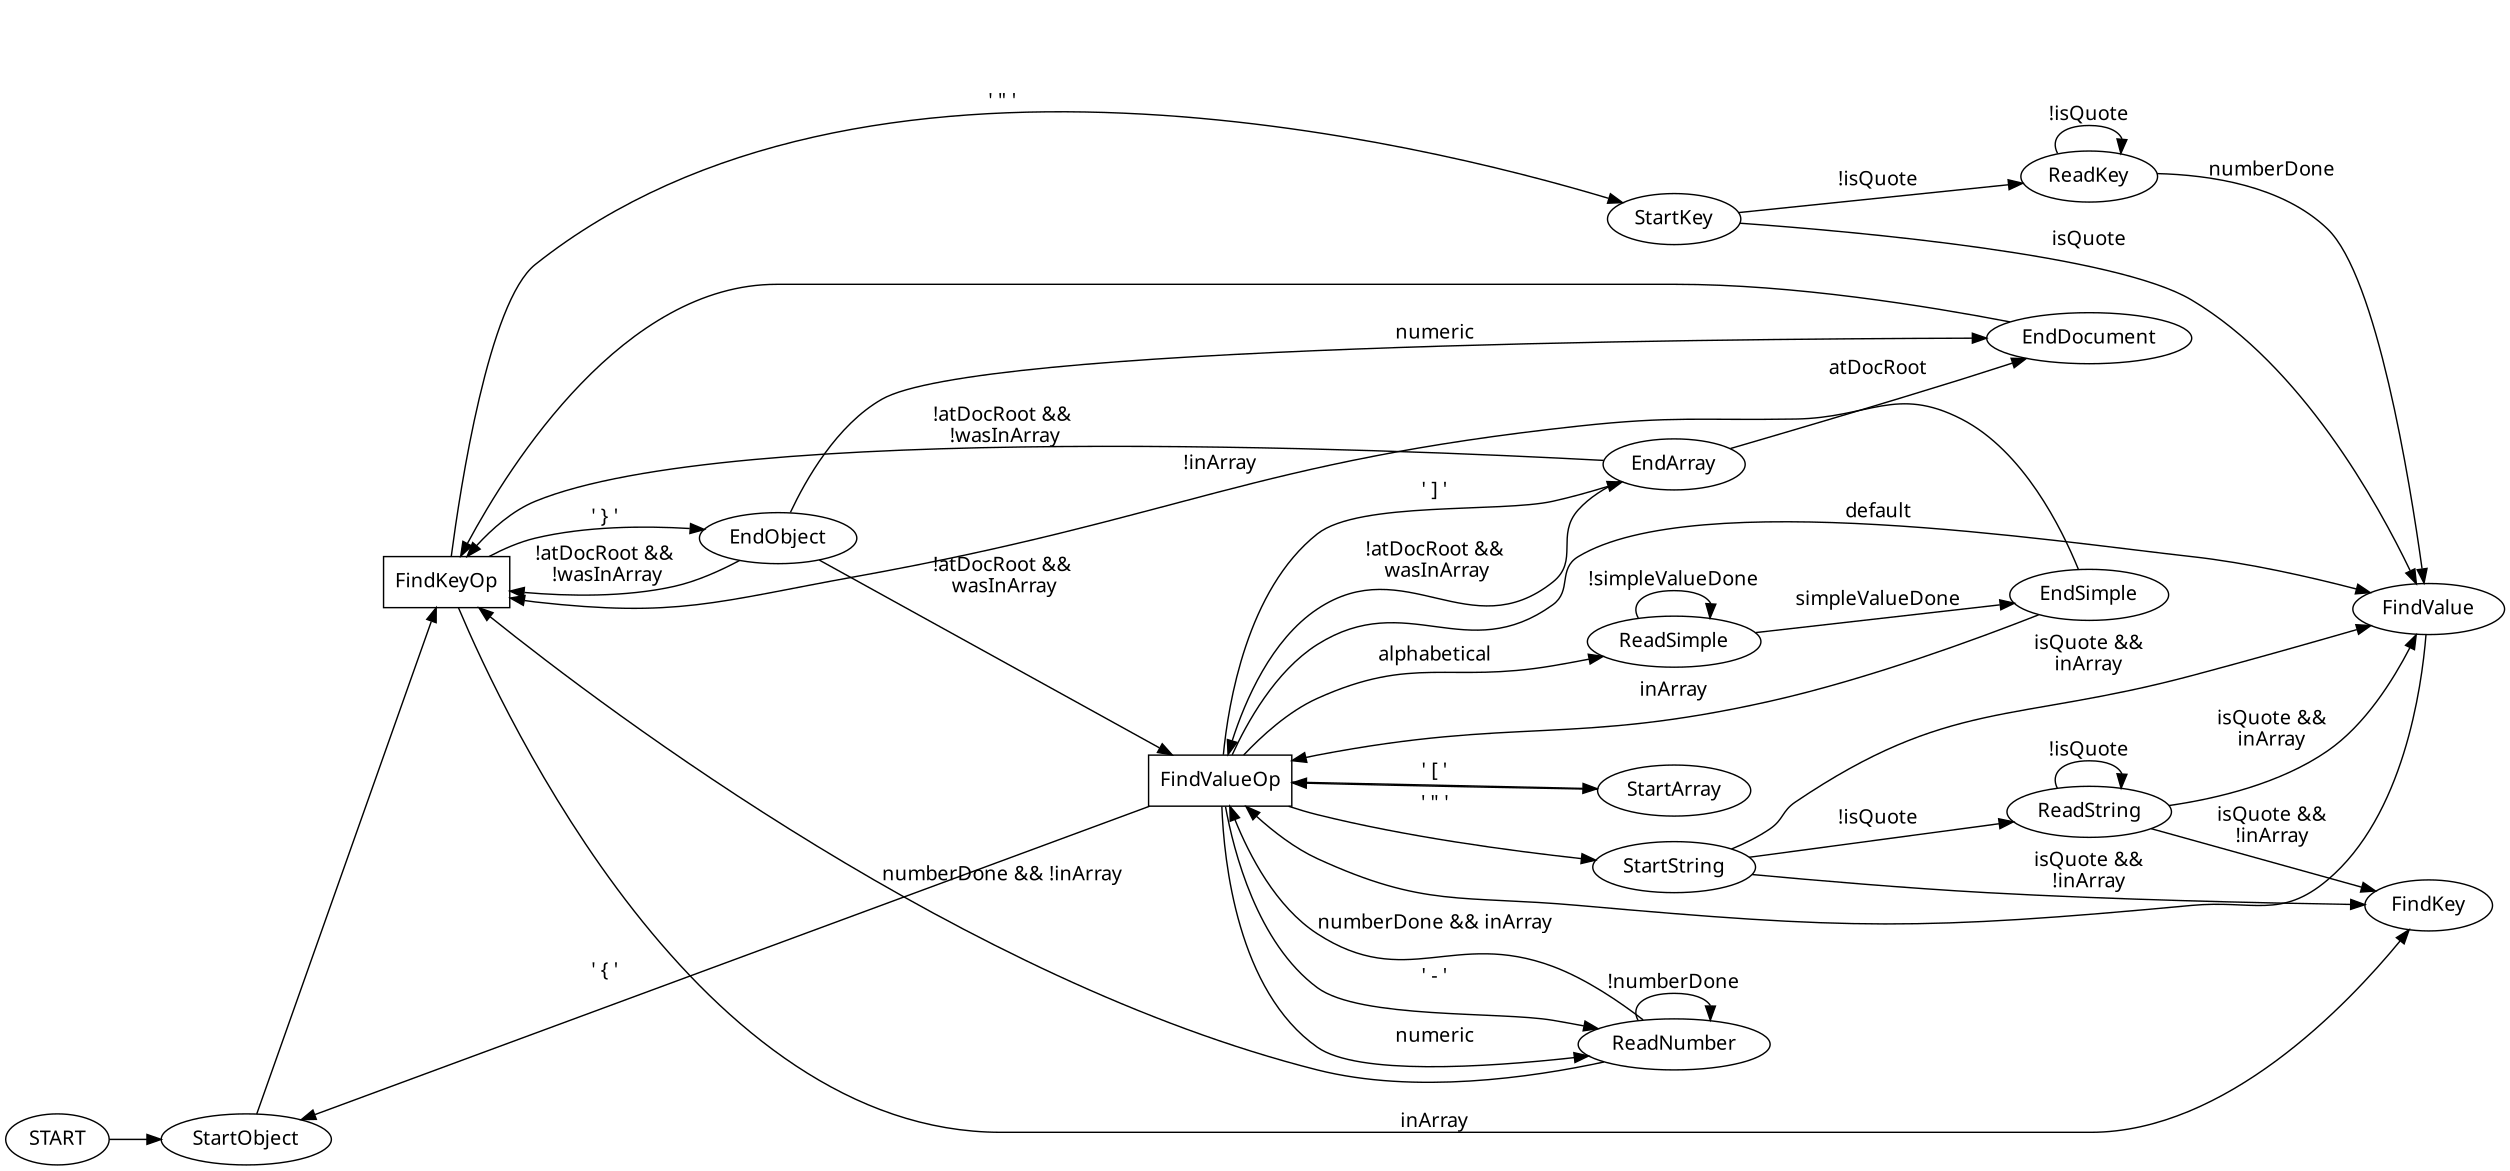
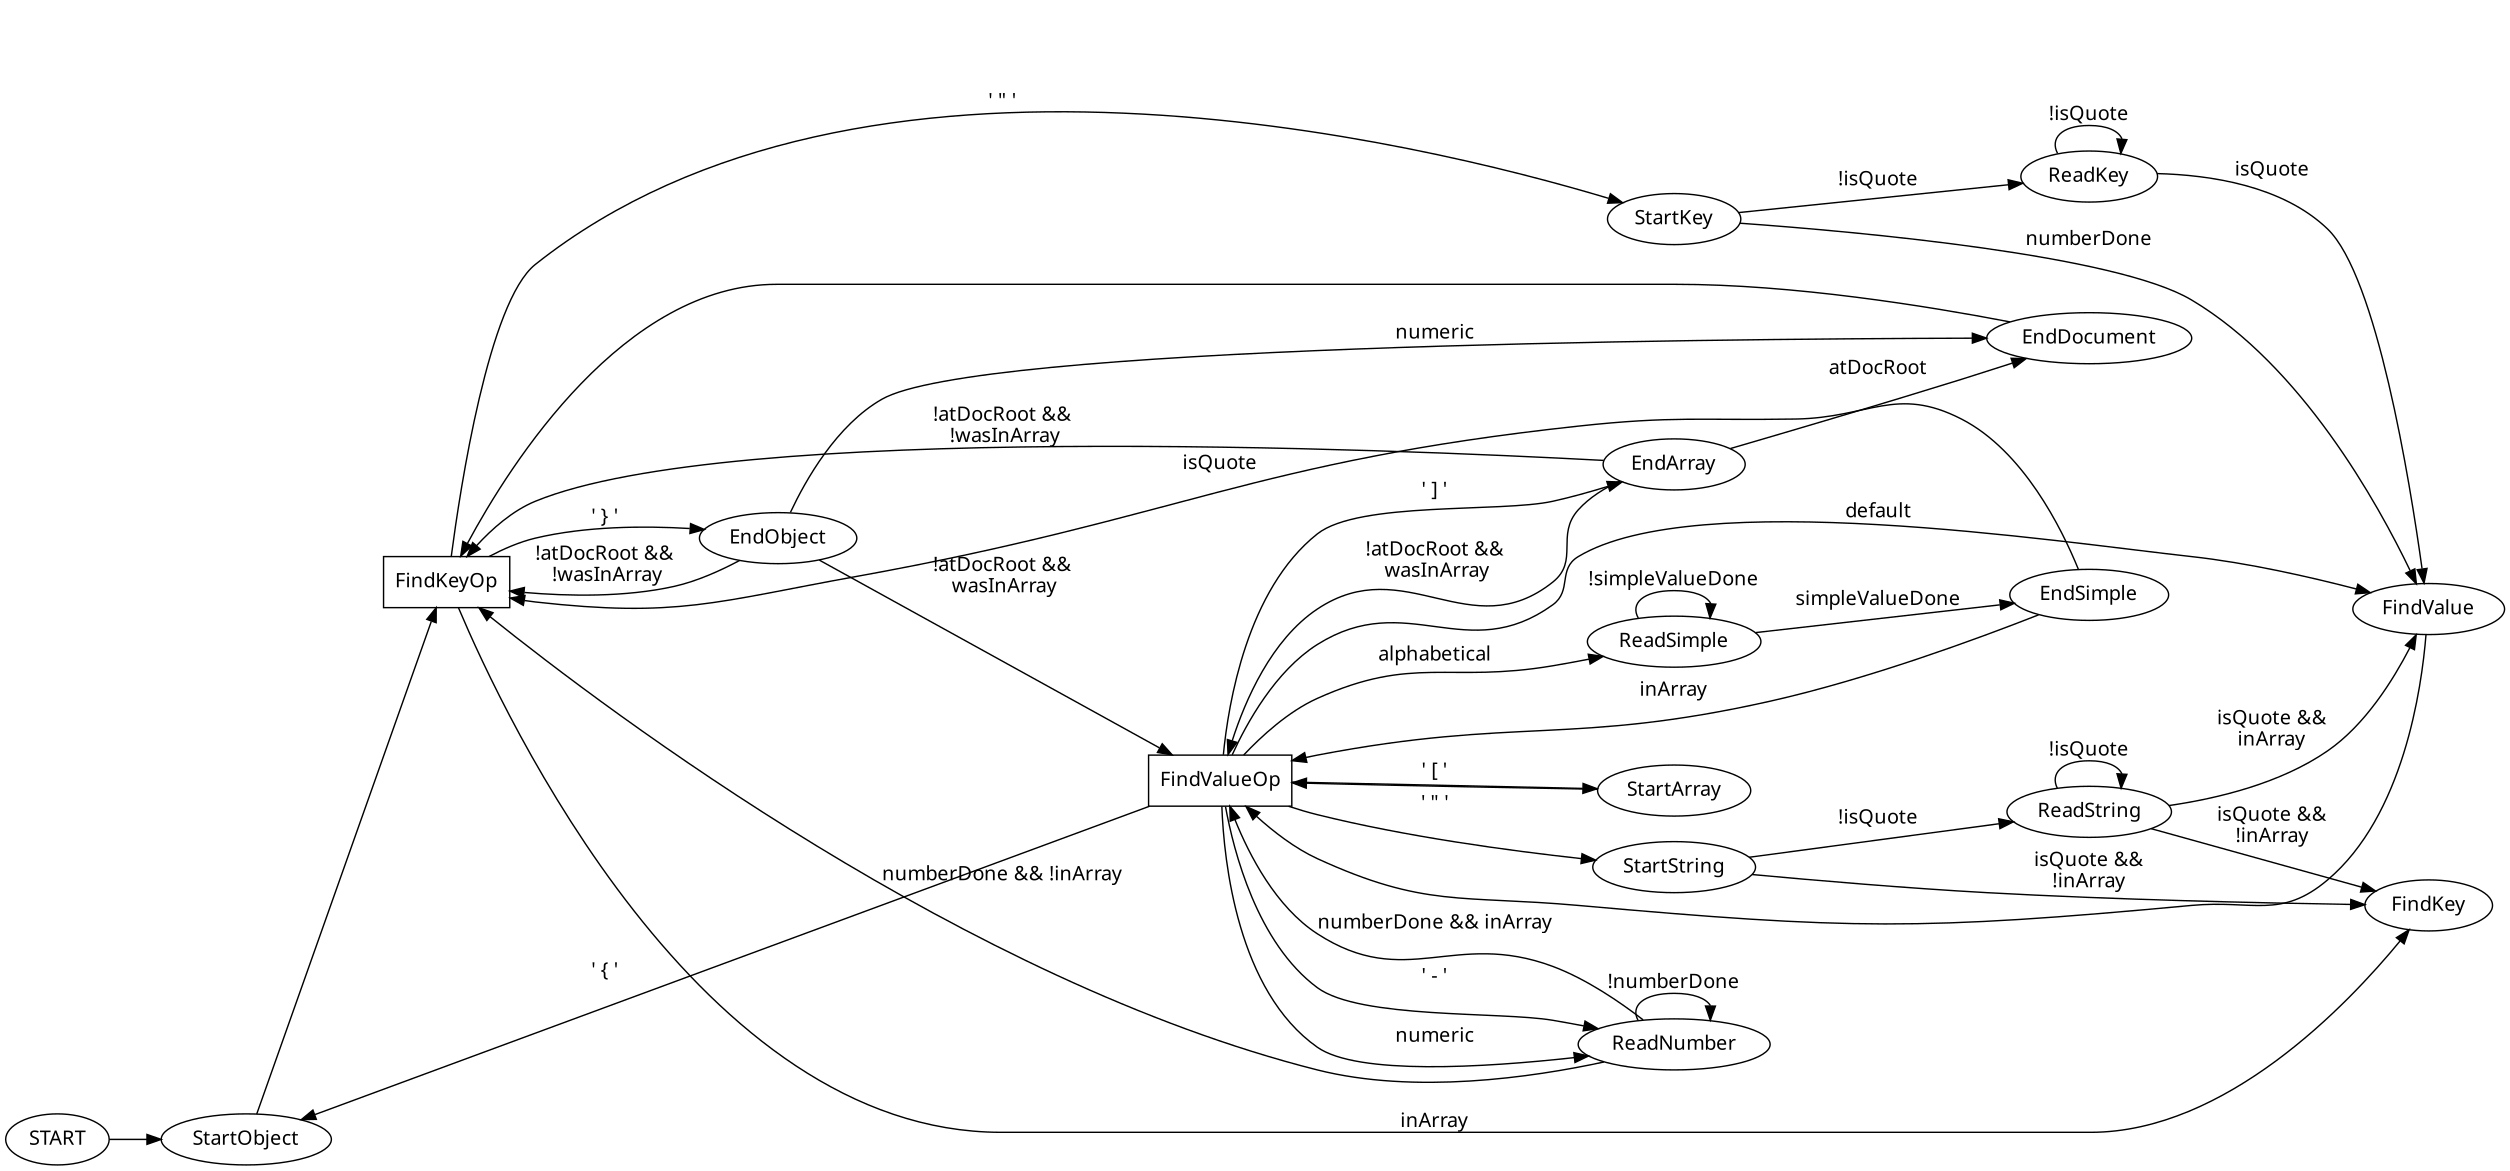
edge "ReadKey" -> "FindValue": label "numberDone" -> "isQuote"
edge "StartKey" -> "FindValue": label "isQuote" -> "numberDone"
edge "EndSimple" -> "FindKeyOp": label "!inArray" -> "isQuote"
edge "StartString" -> "FindValue": removed, label "isQuote && inArray"
